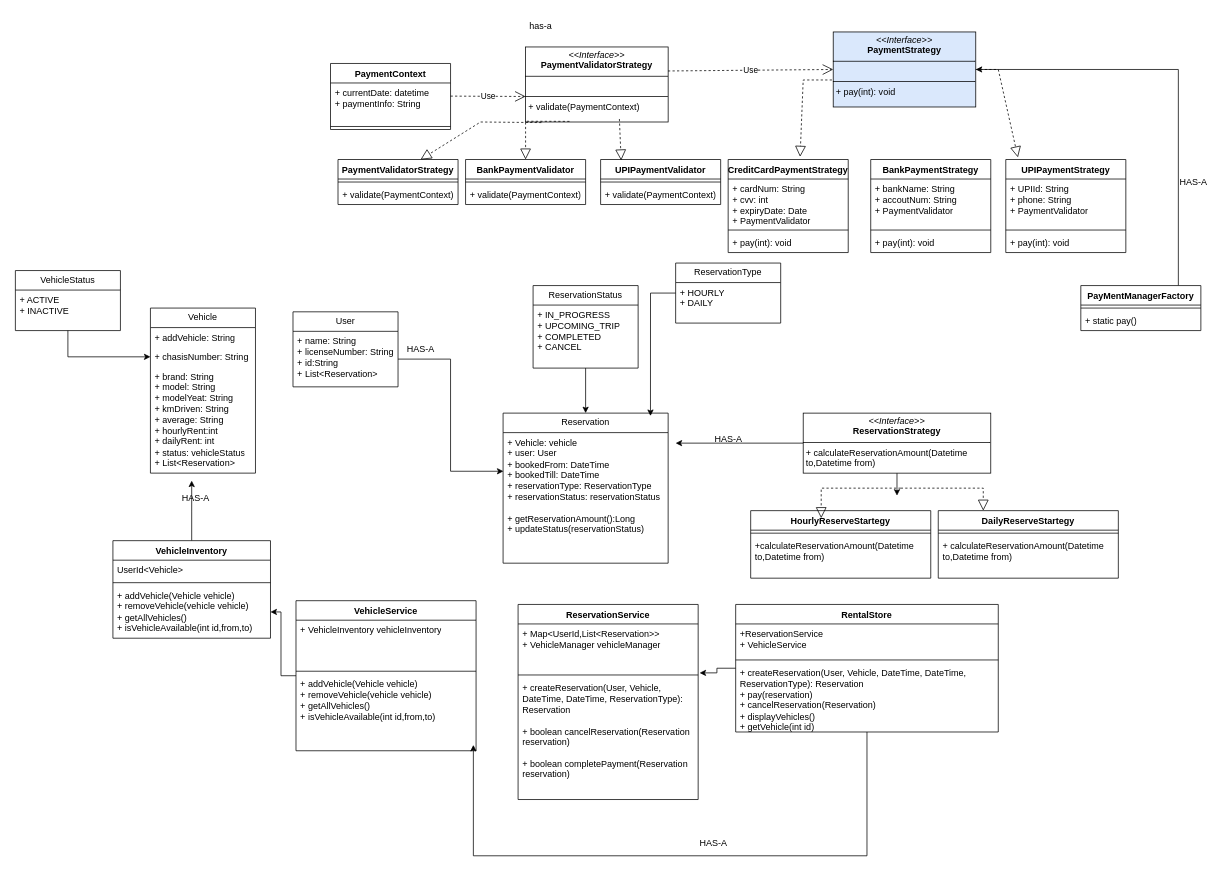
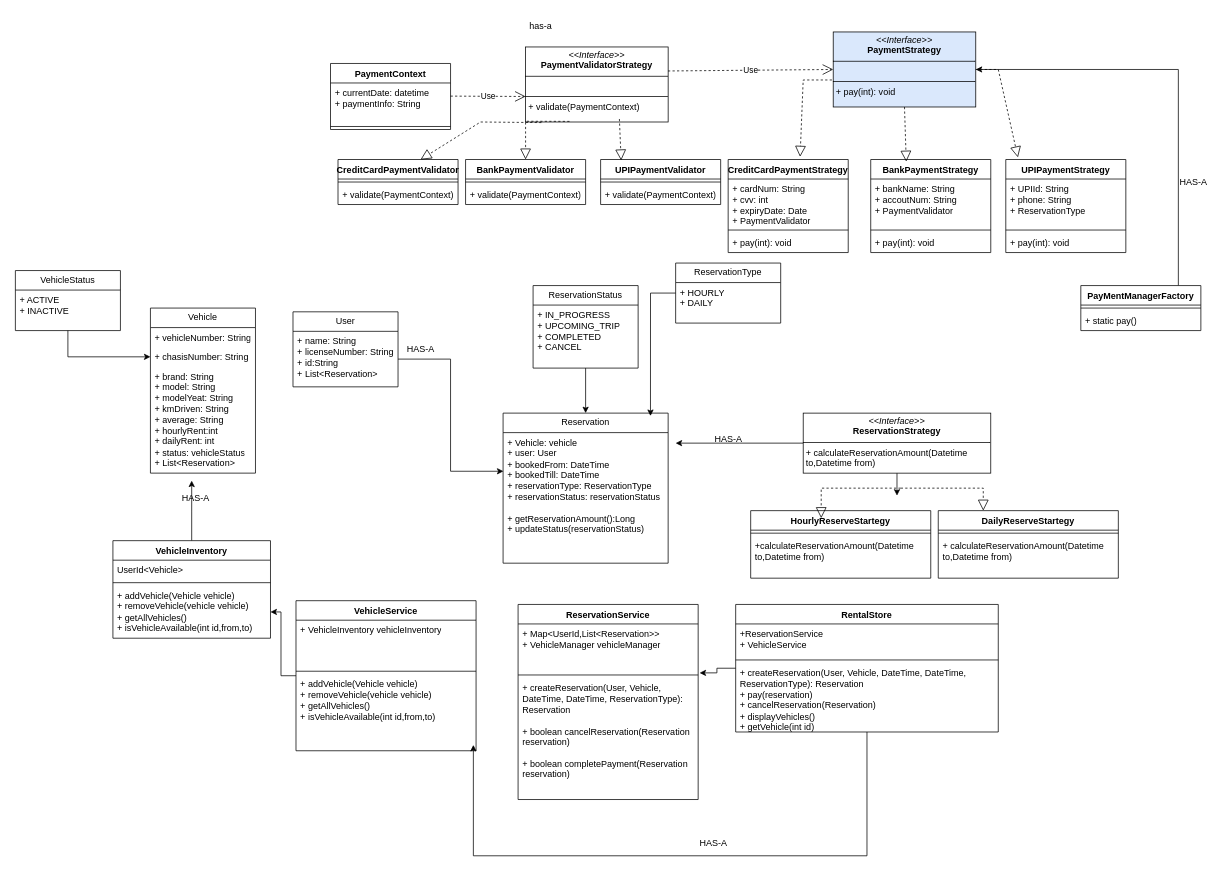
edge "<<Interface>> PaymentStrategy + pay(int): void" -> "BankPaymentStrategy": added
node "PaymentValidatorStrategy": label "PaymentValidatorStrategy" -> "CreditCardPaymentValidator"
node "+ UPIId: String + phone: String + PaymentValidator": label "+ UPIId: String + phone: String + PaymentValidator" -> "+ UPIId: String + phone: String + ReservationType"
node "+ addVehicle: String": label "+ addVehicle: String" -> "+ vehicleNumber: String"
